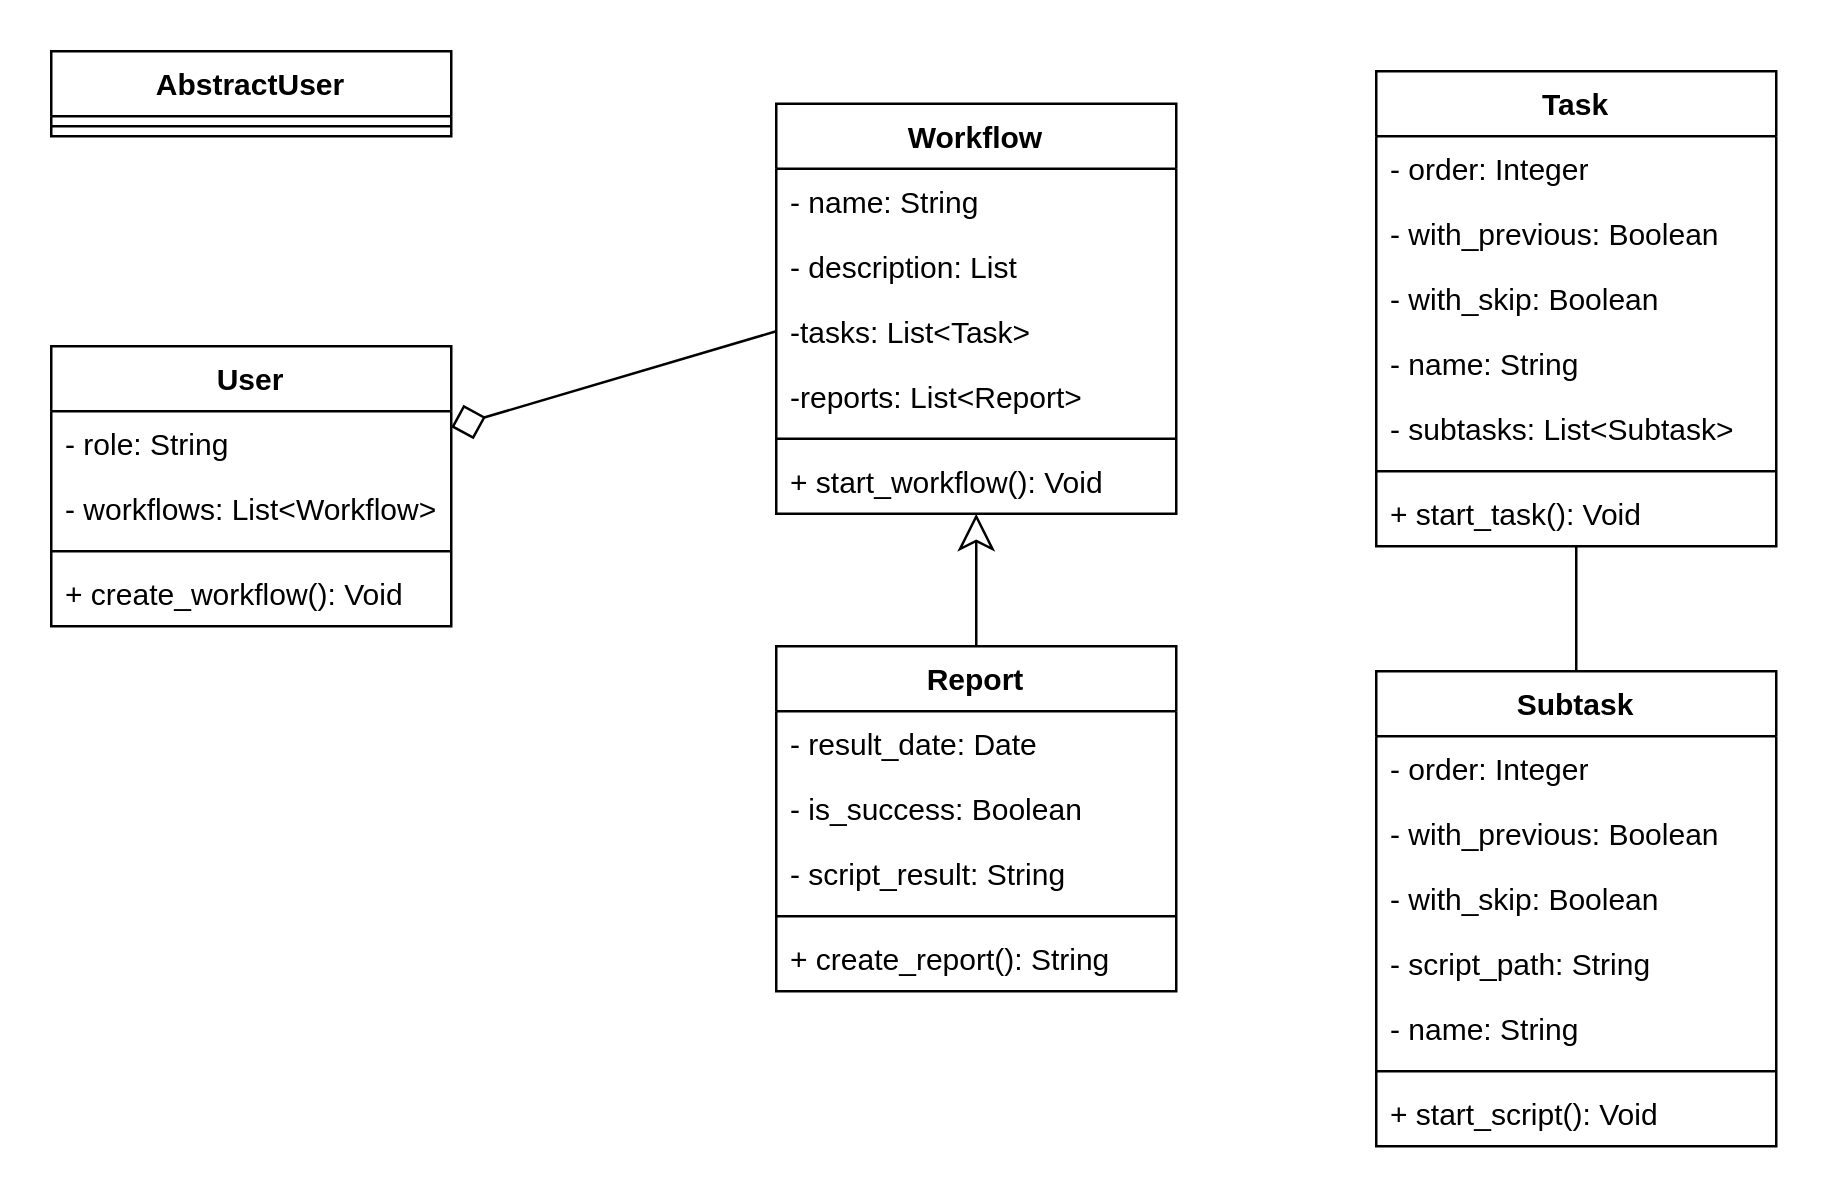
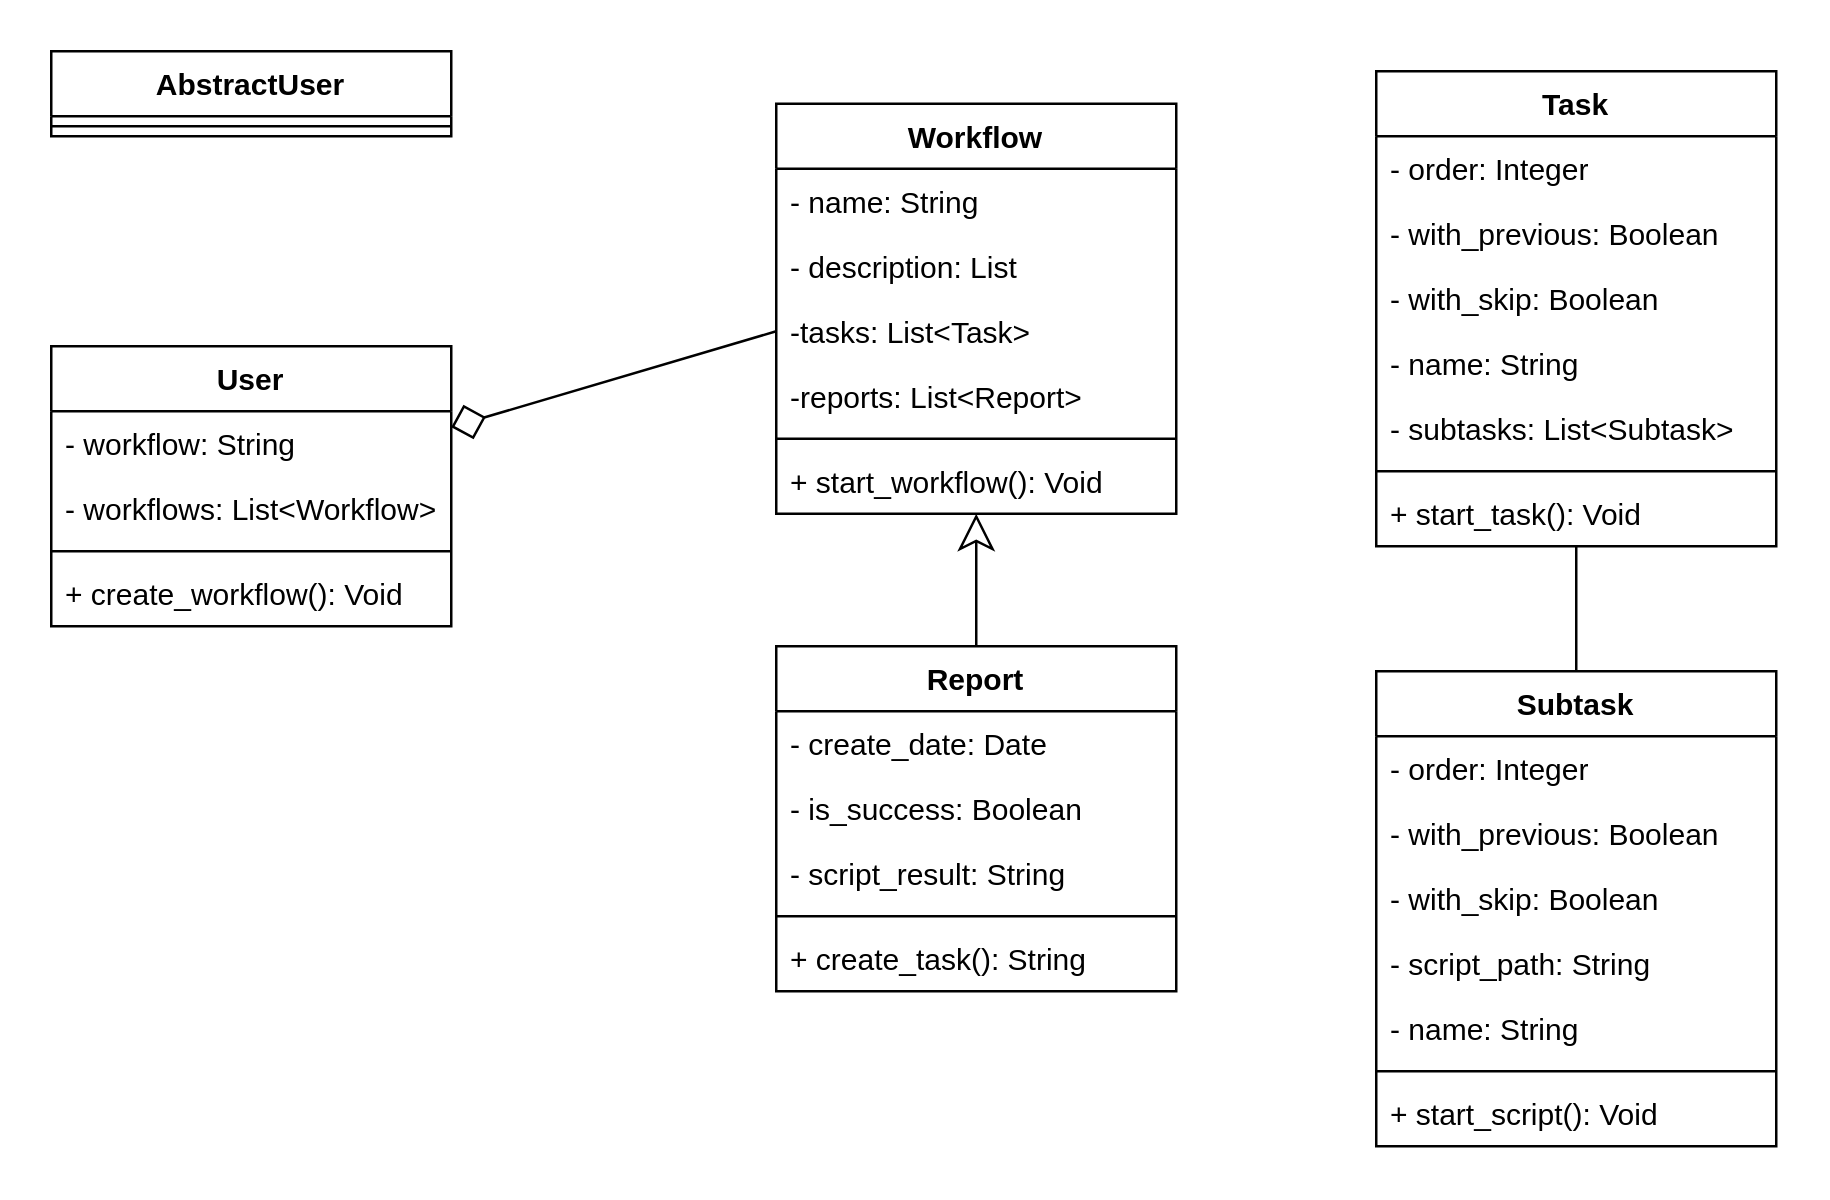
node "- role: String": label "- role: String" -> "- workflow: String"
node "- result_date: Date": label "- result_date: Date" -> "- create_date: Date"
node "+ create_report(): String": label "+ create_report(): String" -> "+ create_task(): String"
